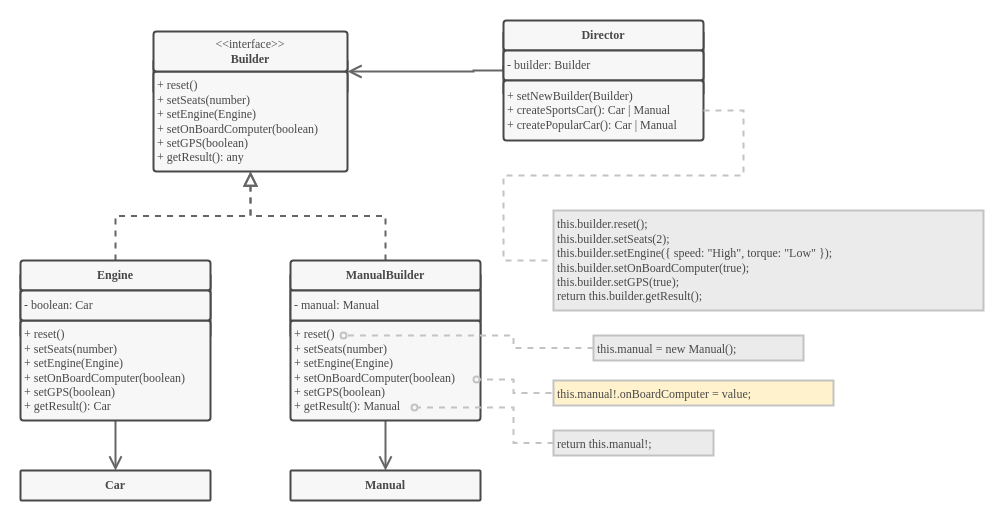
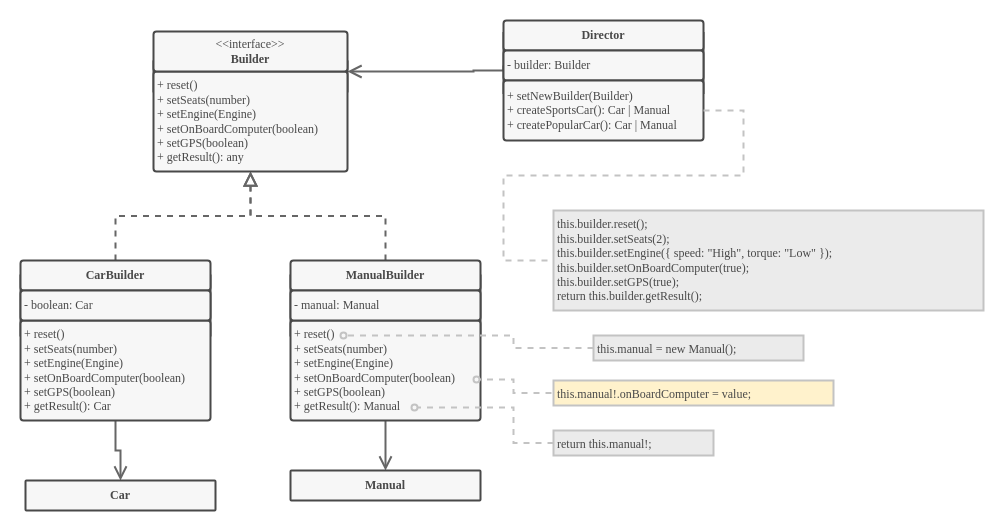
node "Engine": label "Engine" -> "CarBuilder"
node "- manual: Manual": shape rectangle -> rounded rectangle
node "Car": moved (116, 486) -> (121, 496)
